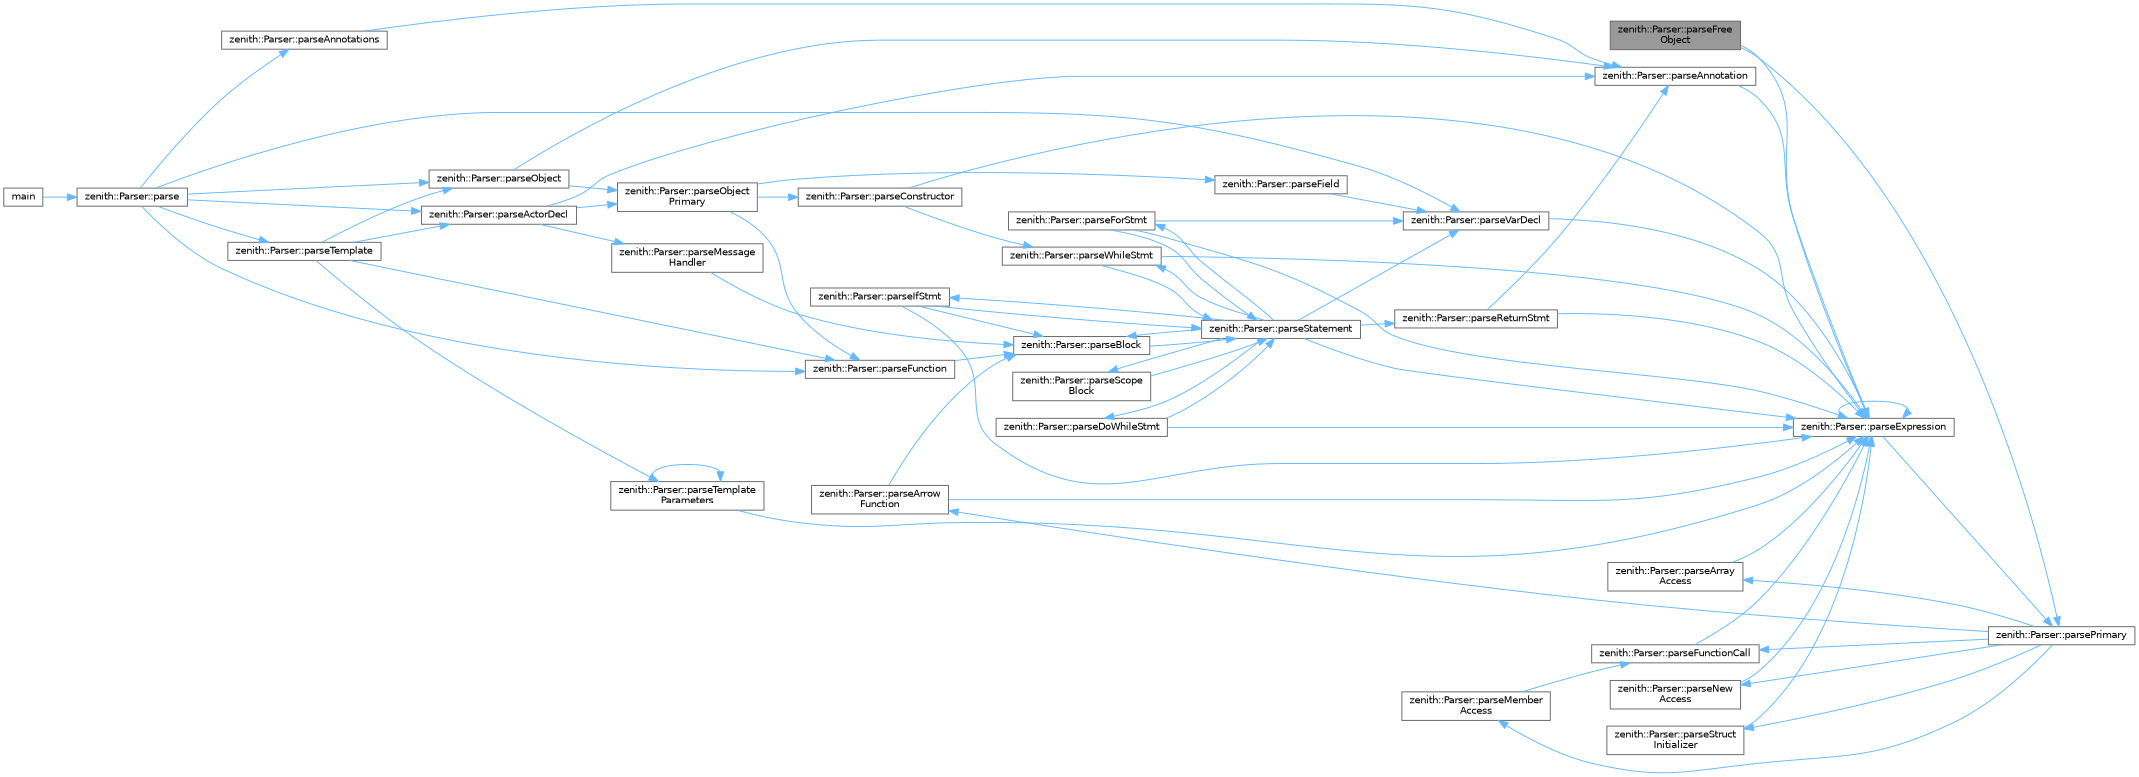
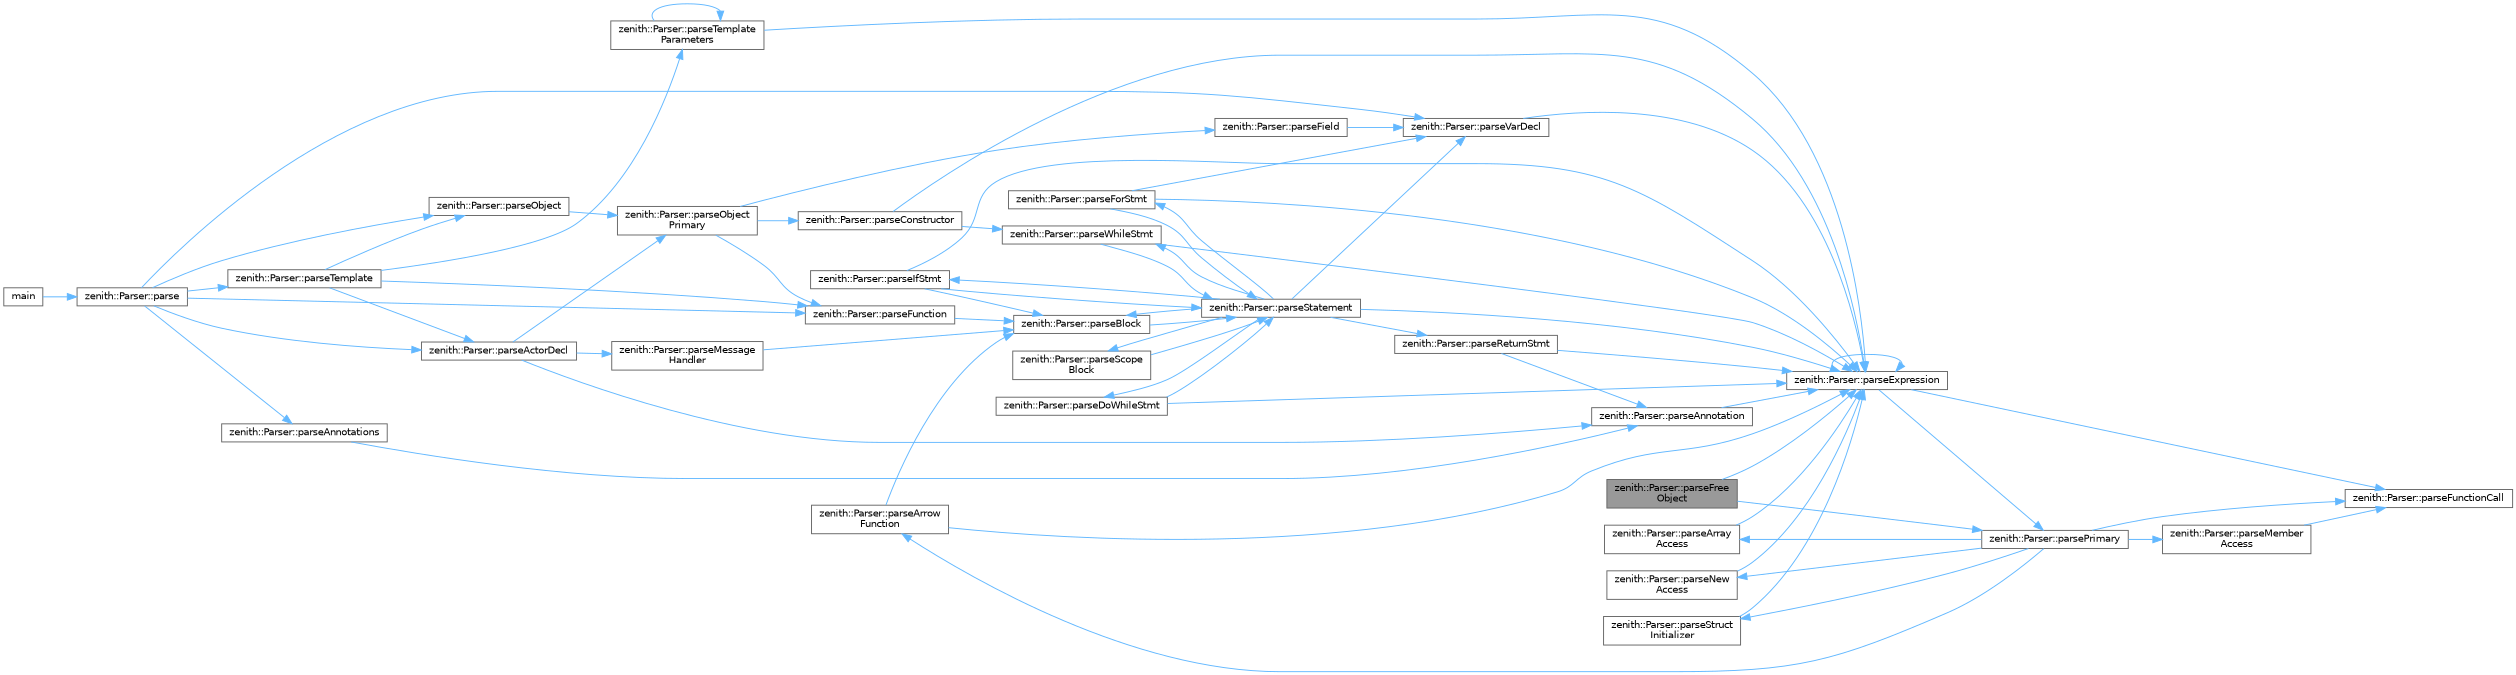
edge "zenith::Parser::parseObject" -> "zenith::Parser::parseAnnotation": removed
edge "zenith::Parser::parseFunctionCall" -> "zenith::Parser::parseExpression": reversed
